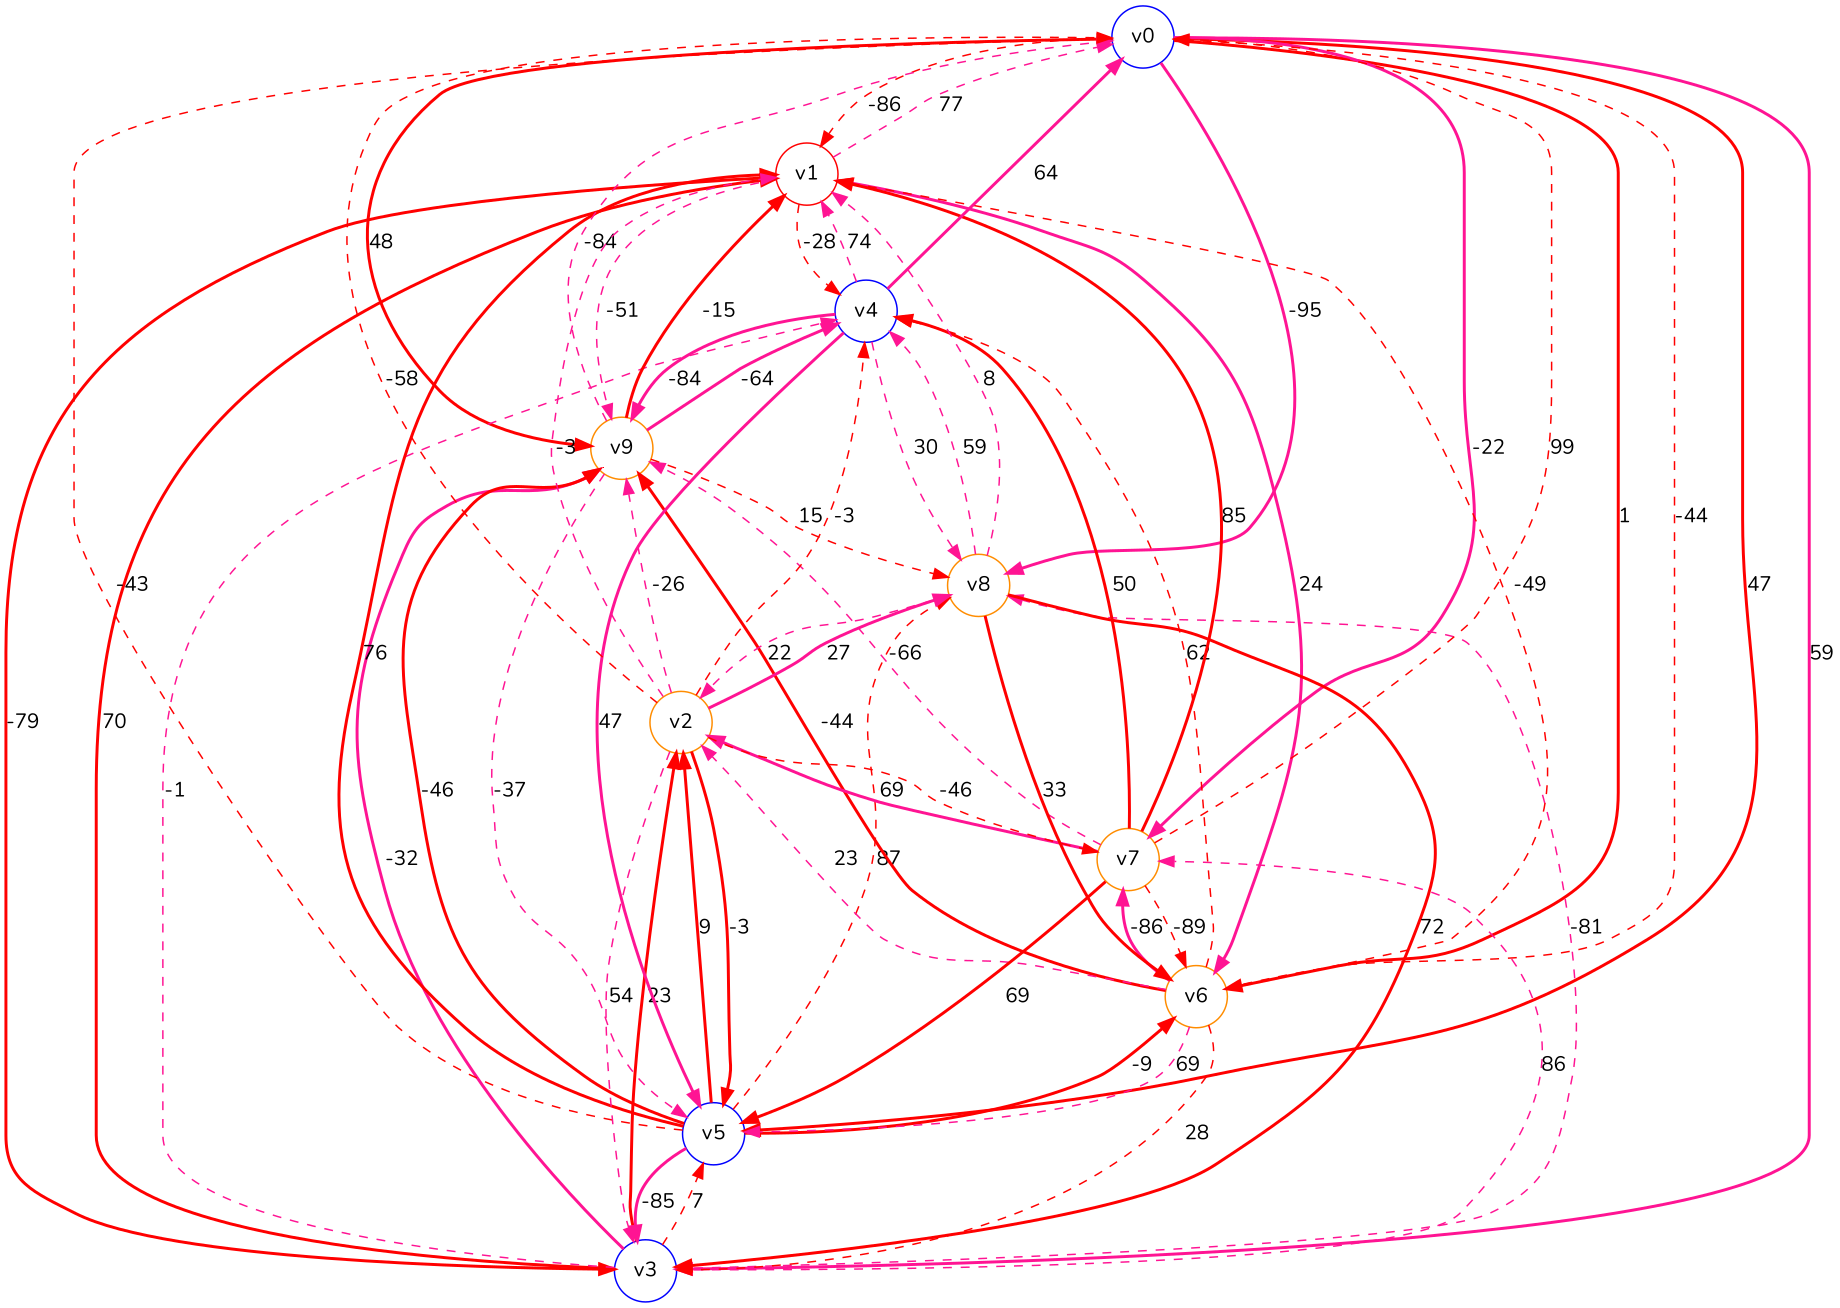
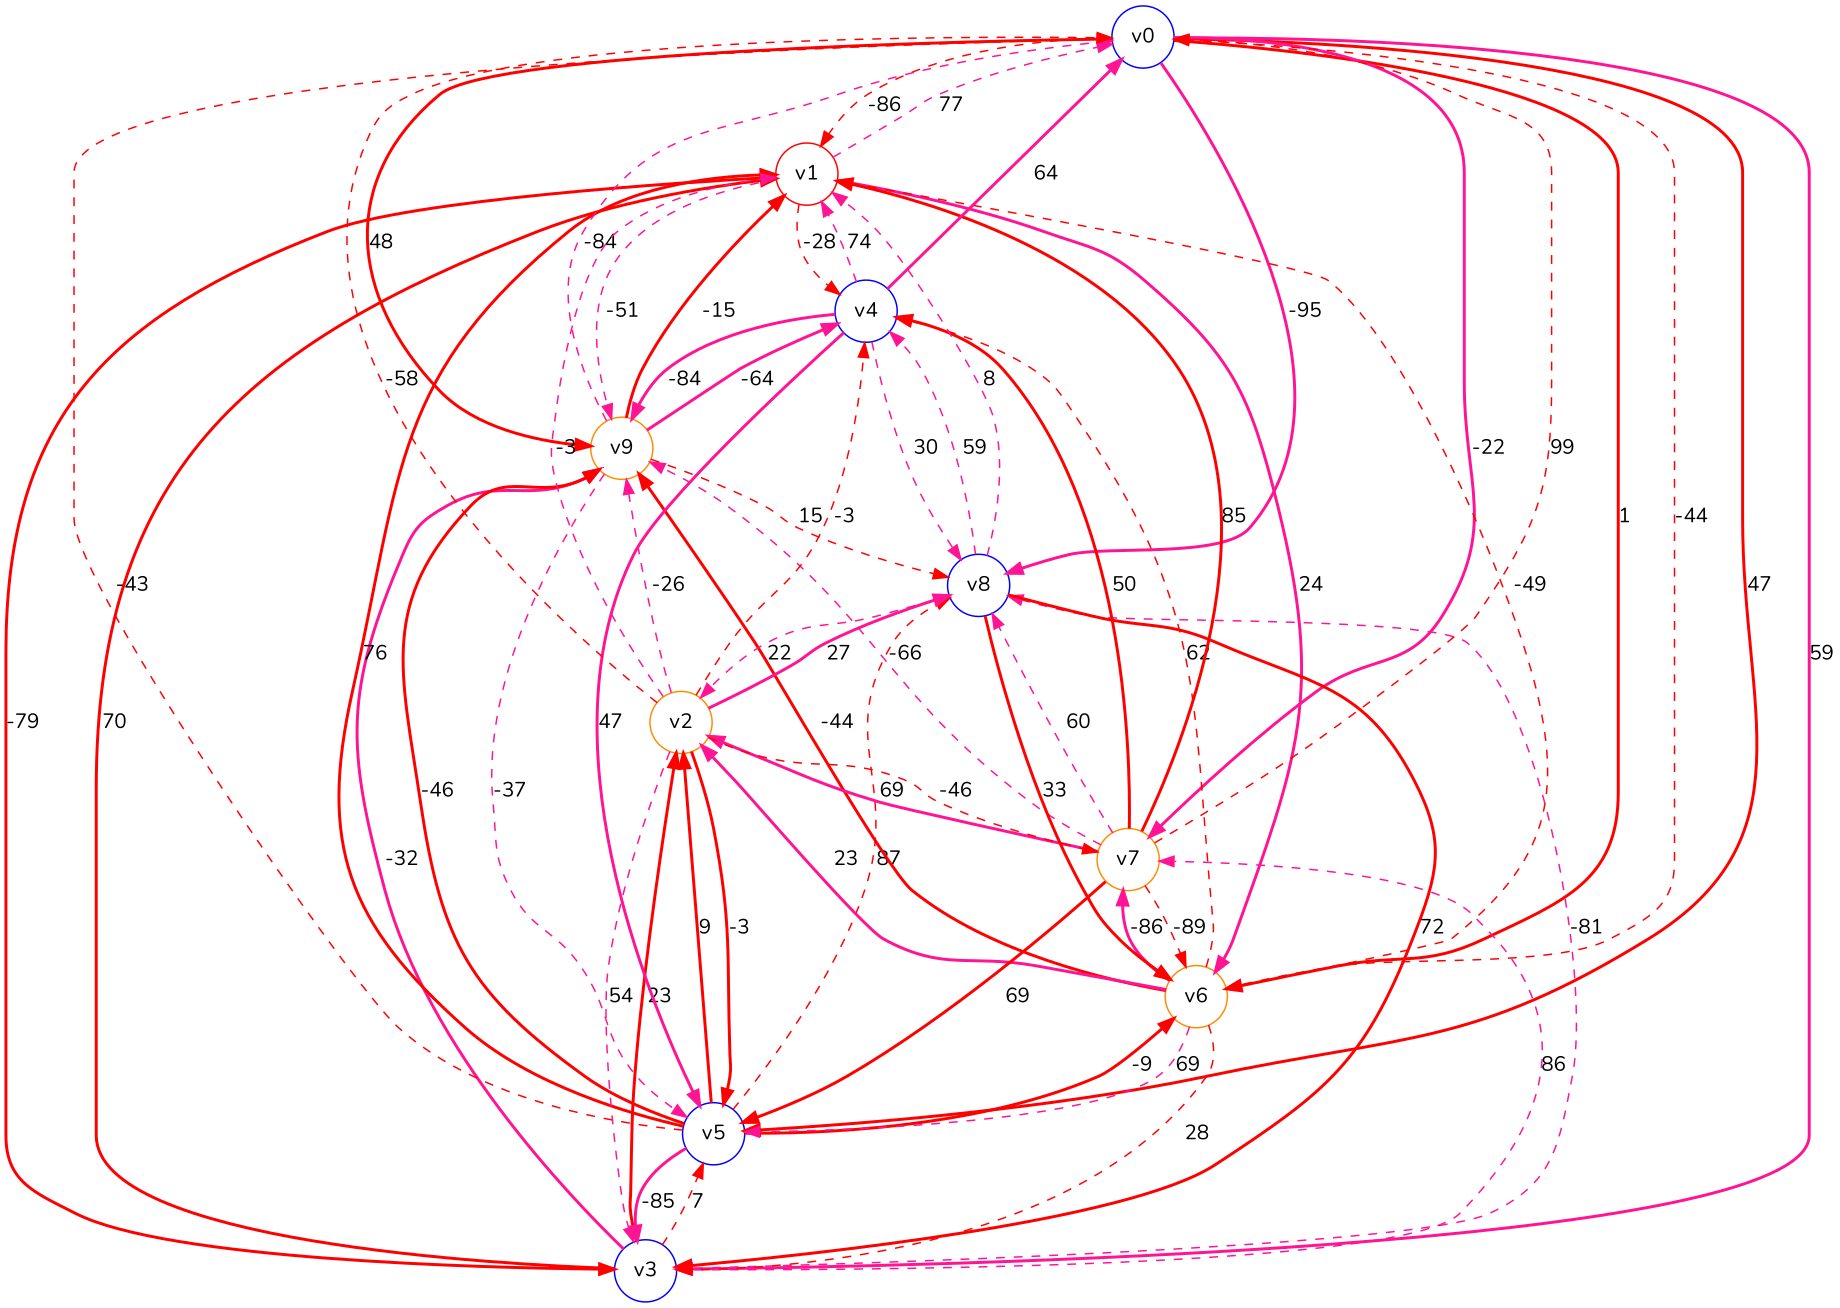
node "v8": color darkorange -> blue
edge "v7" -> "v8": added, label "60"
edge "v3" -> "v4": removed, label "-1"
edge "v6" -> "v2": style dashed -> bold
